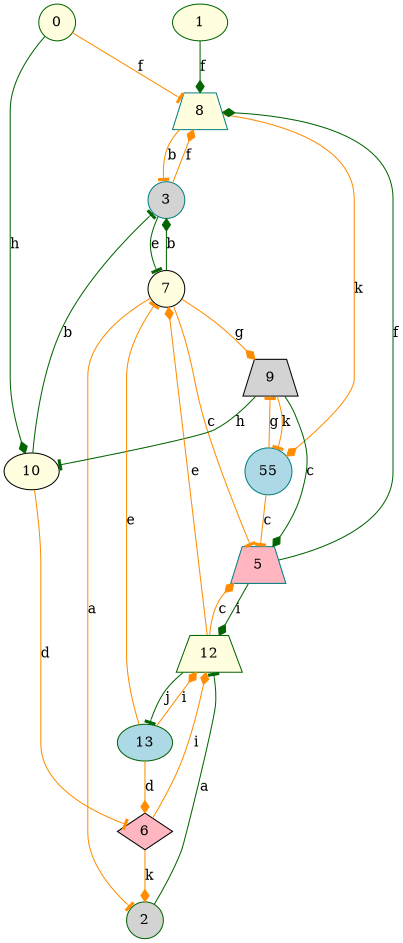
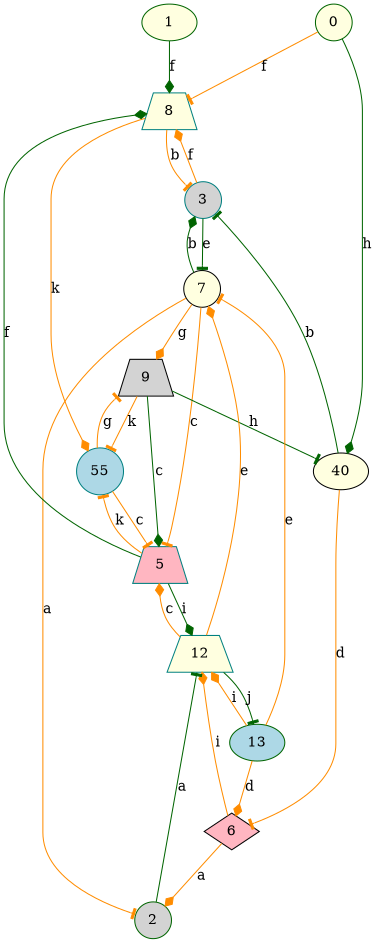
node "10": label "10" -> "40"
edge "5" -> "55": added, label "k"
node "12": color darkgreen -> teal
edge "6" -> "2": label "k" -> "a"
